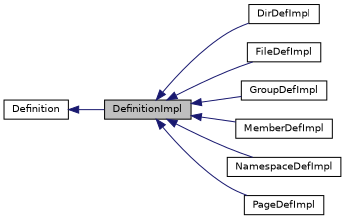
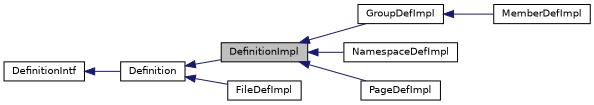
node "DirDefImpl": removed
node "DefinitionIntf": added
edge "FileDefImpl" -> "DefinitionImpl": now "FileDefImpl" -> "Definition"
edge "MemberDefImpl" -> "DefinitionImpl": now "MemberDefImpl" -> "GroupDefImpl"
